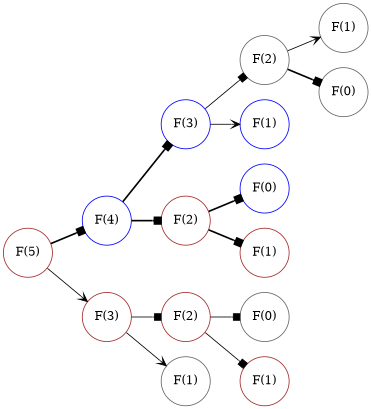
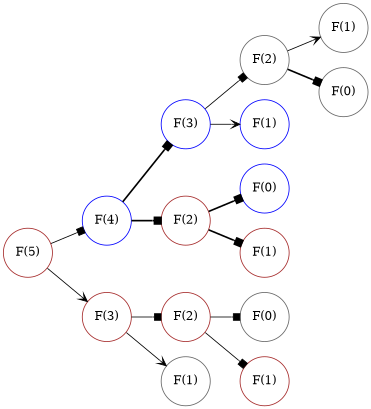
edge "F(5)" -> "F(4)": style bold -> solid
